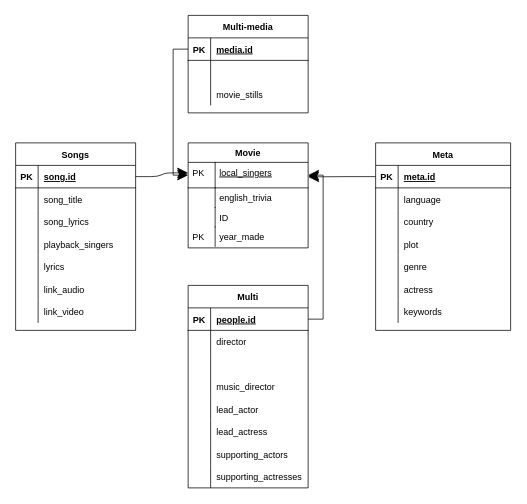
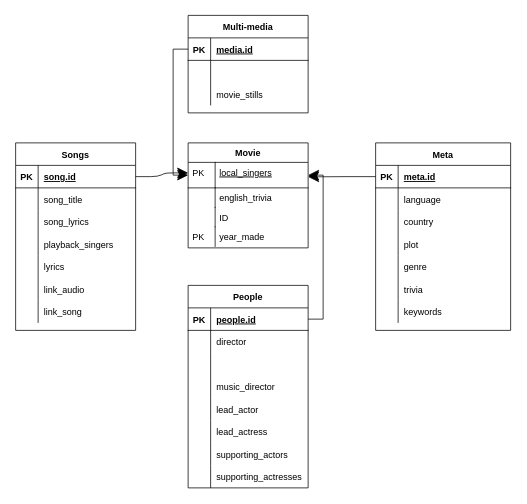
node "actress": label "actress" -> "trivia"
node "Multi": label "Multi" -> "People"
node "link_video": label "link_video" -> "link_song"
